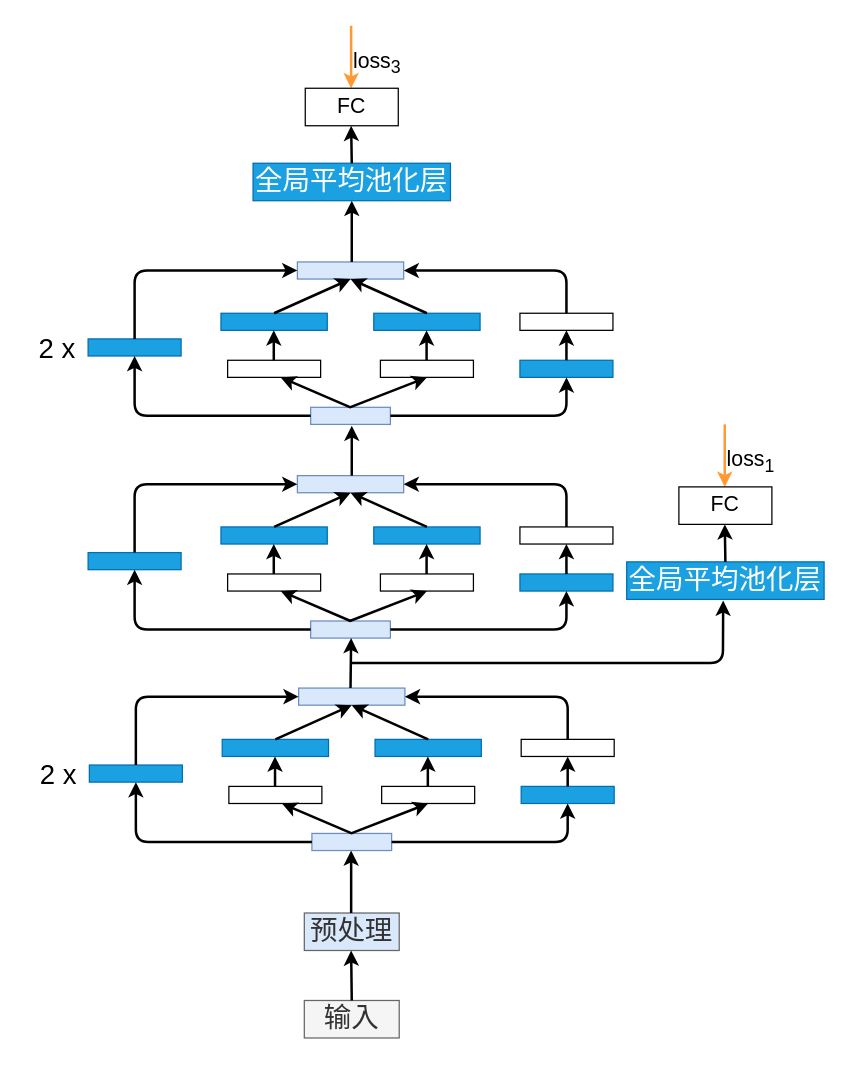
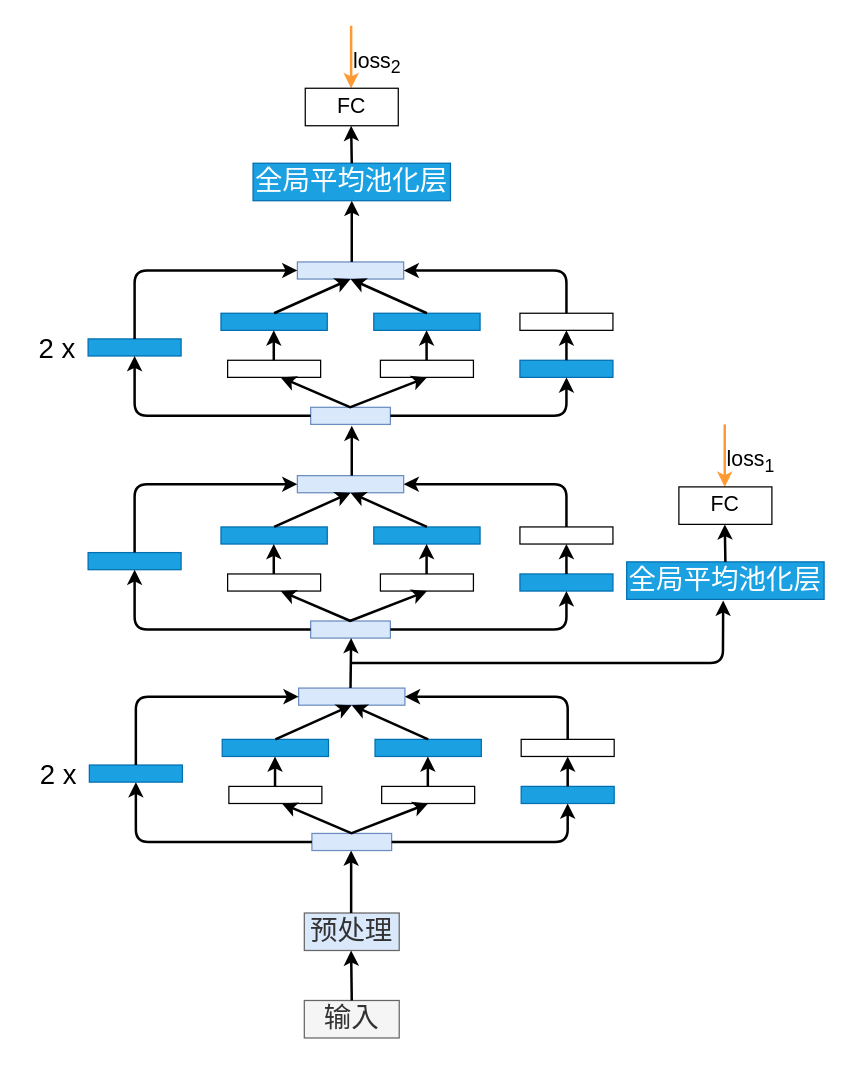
node "loss3": label "loss3" -> "loss2"
